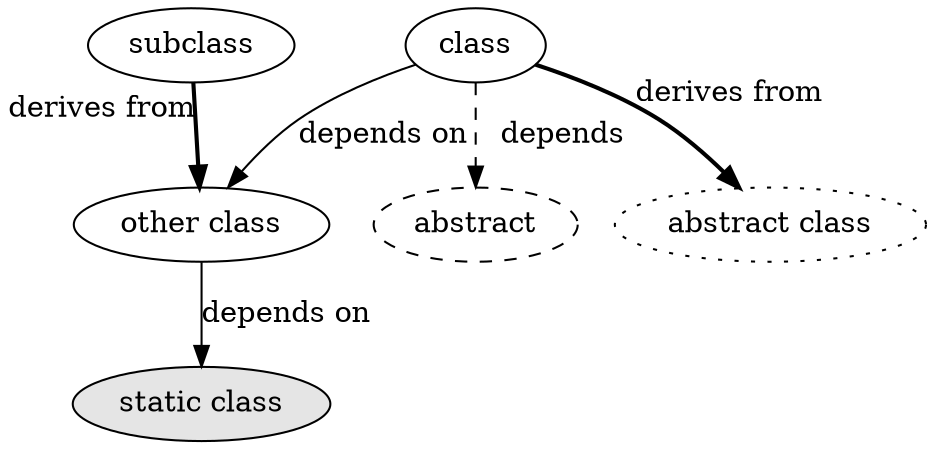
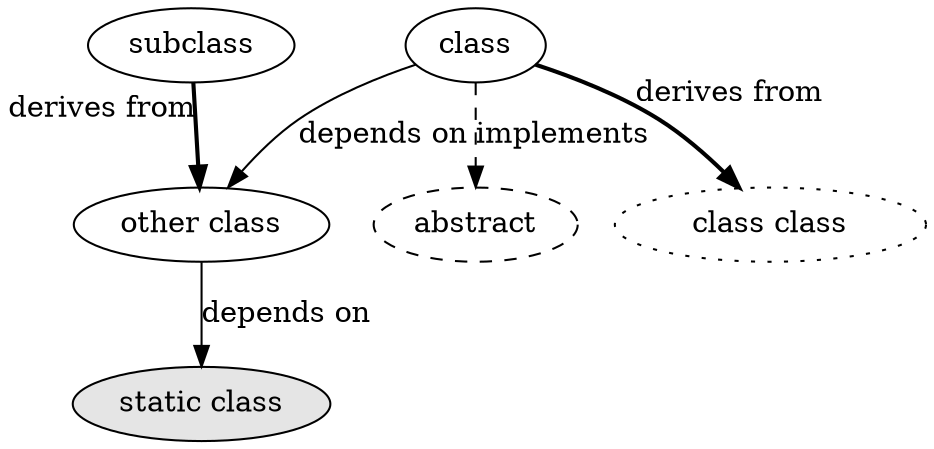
edge "class" -> "abstract": label "depends" -> "implements"
node "abstract class": label "abstract class" -> "class class"
